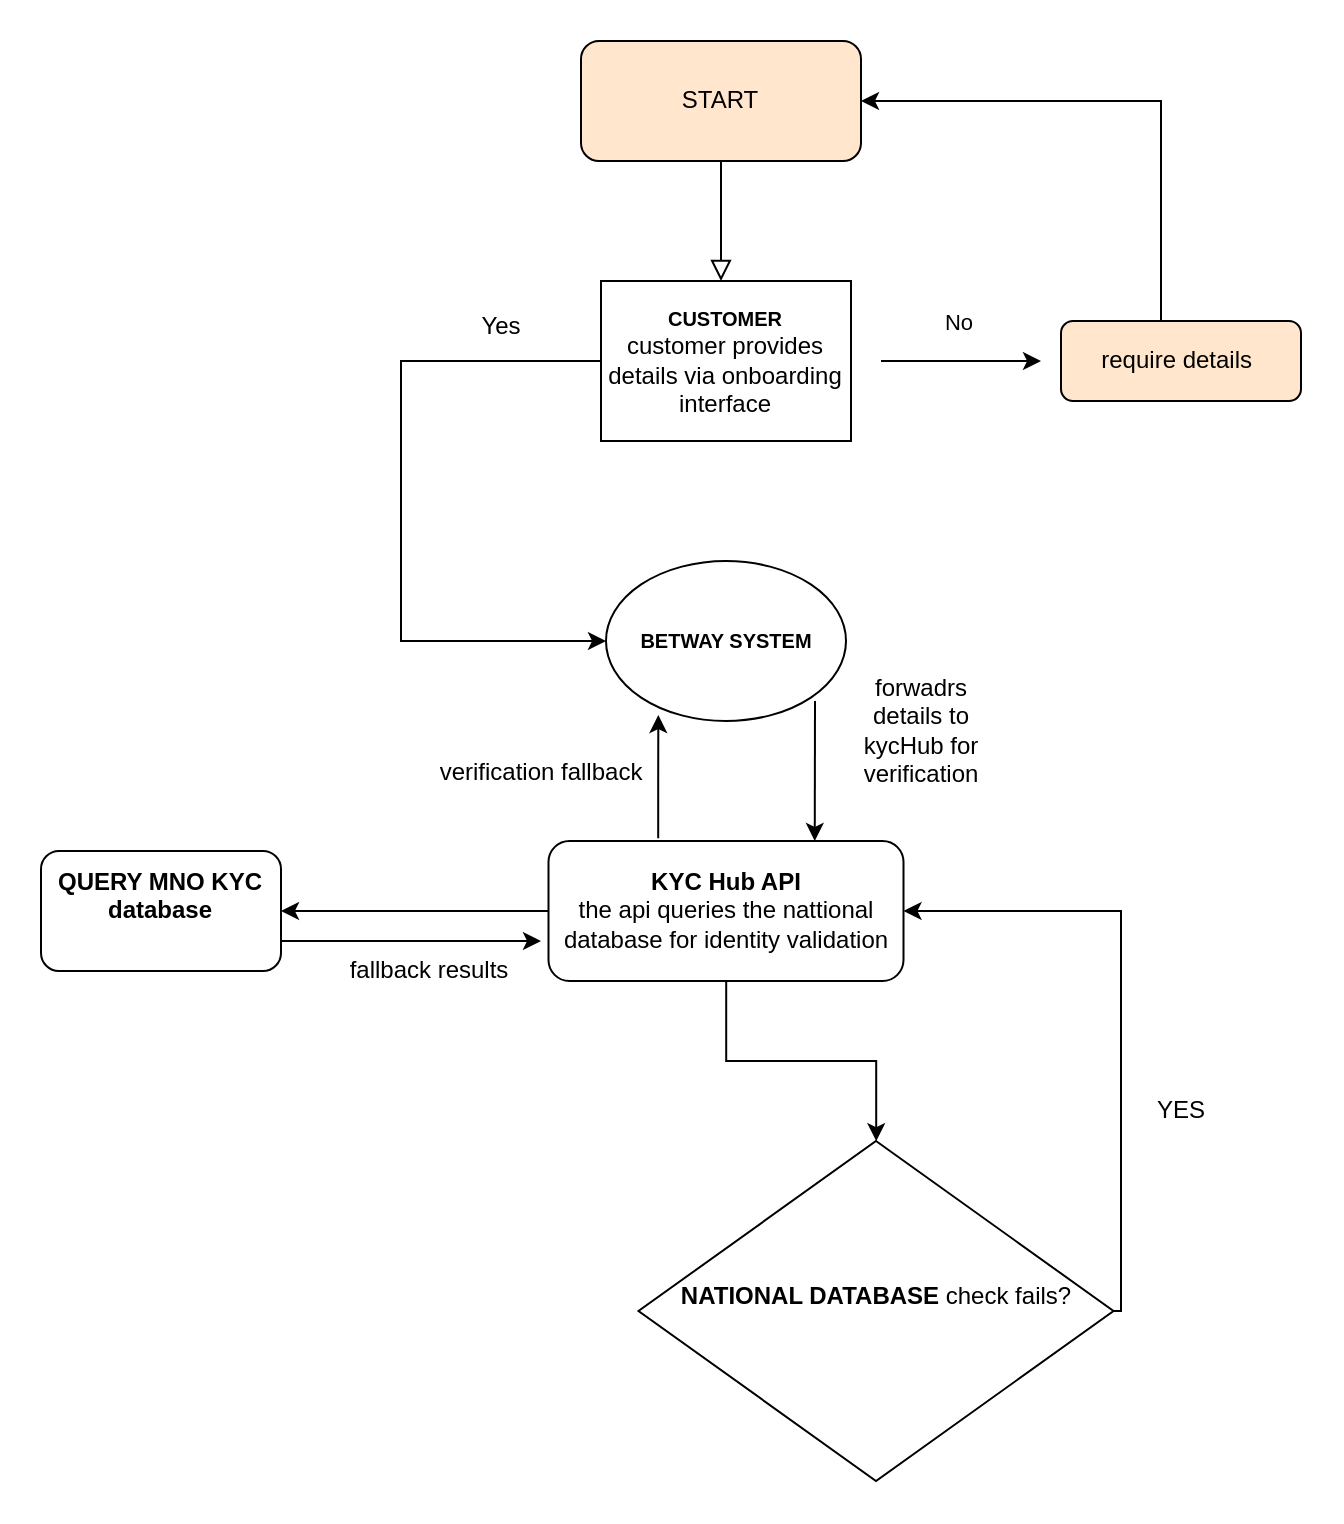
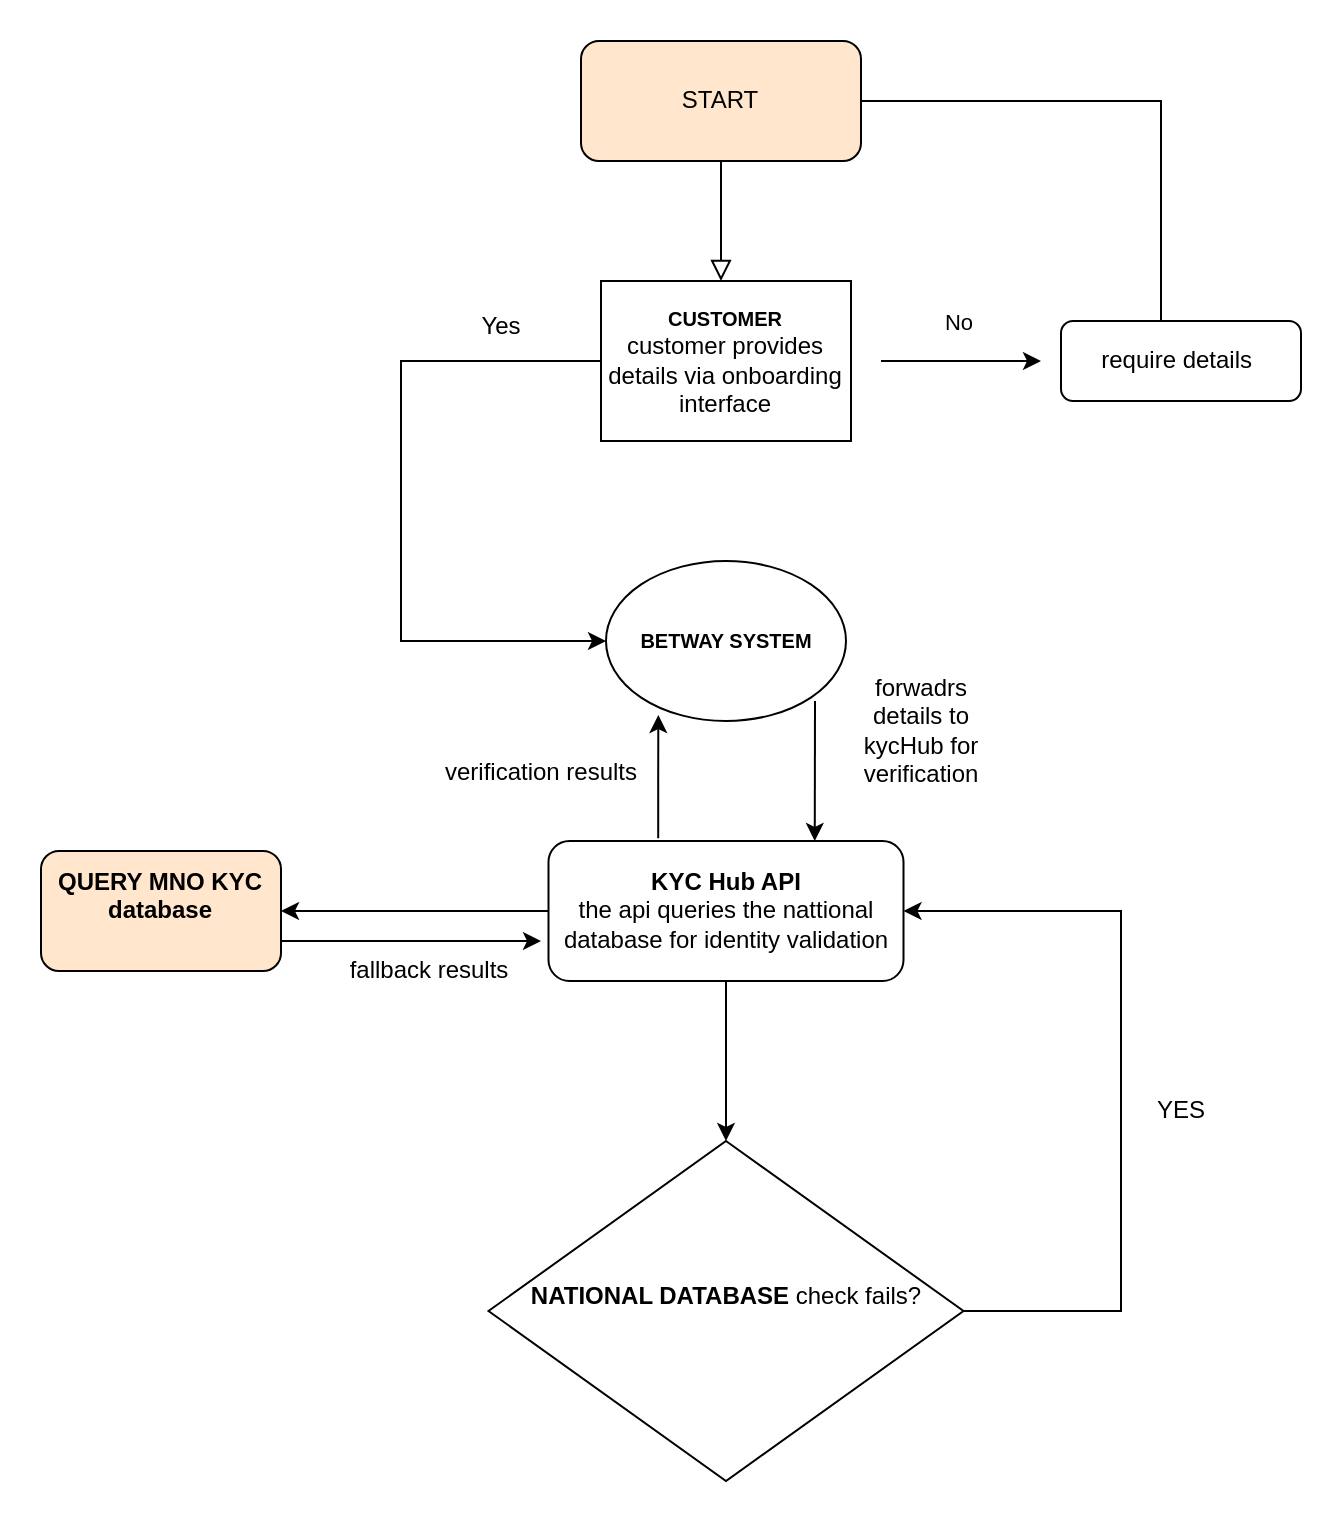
edge "require details" -> "START": arrowhead classic -> none
node "require details": fillcolor #ffe6cc -> #ffffff
node "verification fallback": label "verification fallback" -> "verification results"
node "QUERY MNO KYC database": fillcolor #ffffff -> #ffe6cc
node "NATIONAL DATABASE check fails?": moved (876, 1311) -> (726, 1311)
